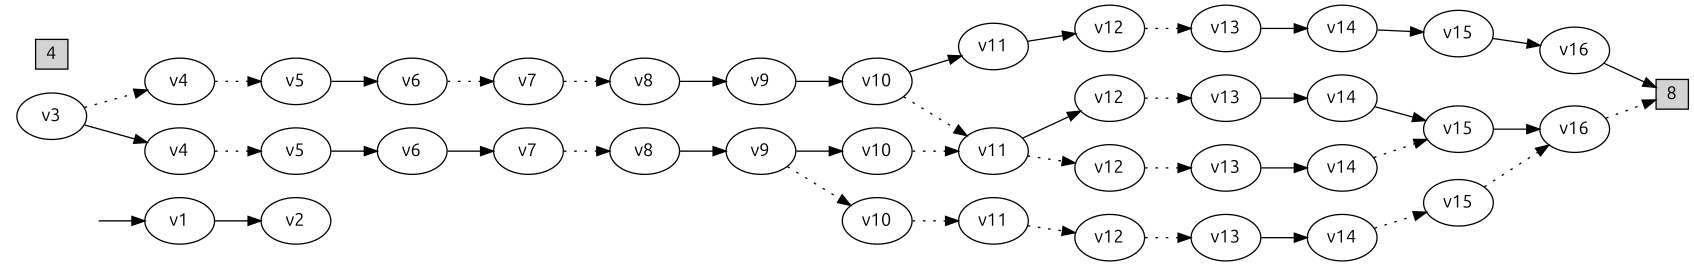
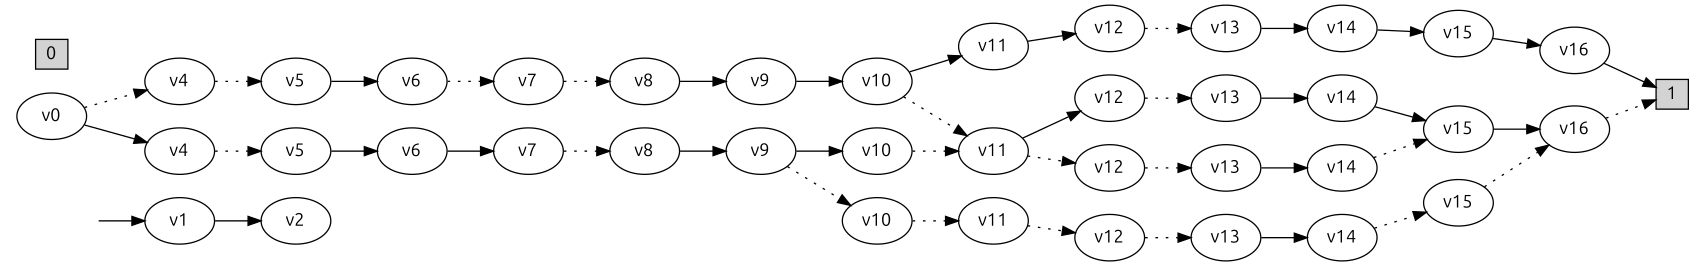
node "4": label "4" -> "0"
node "8": label "8" -> "1"
node "v3": label "v3" -> "v0"
